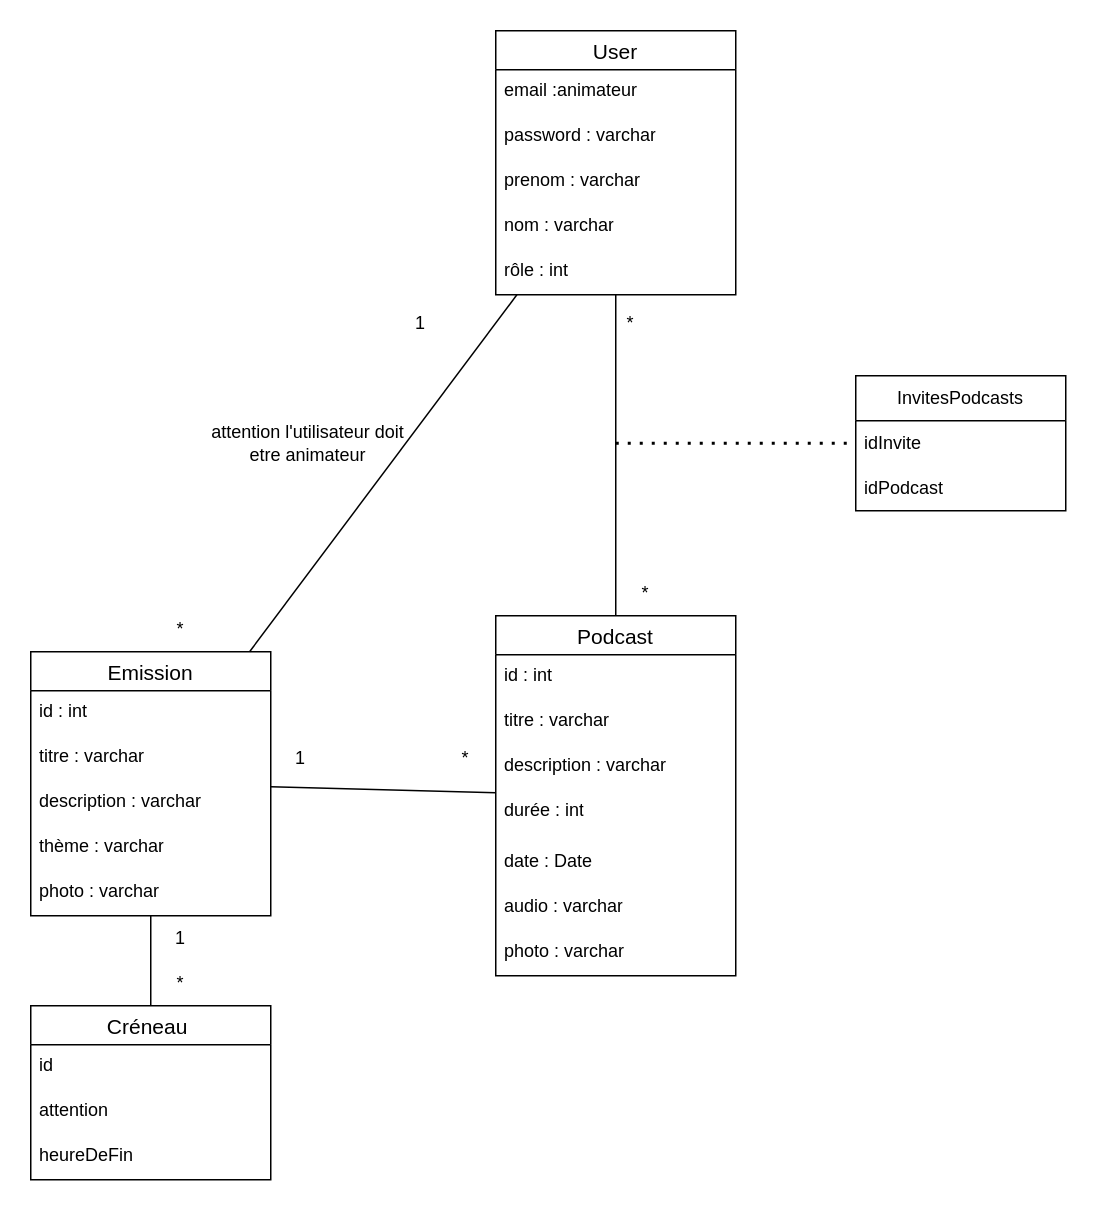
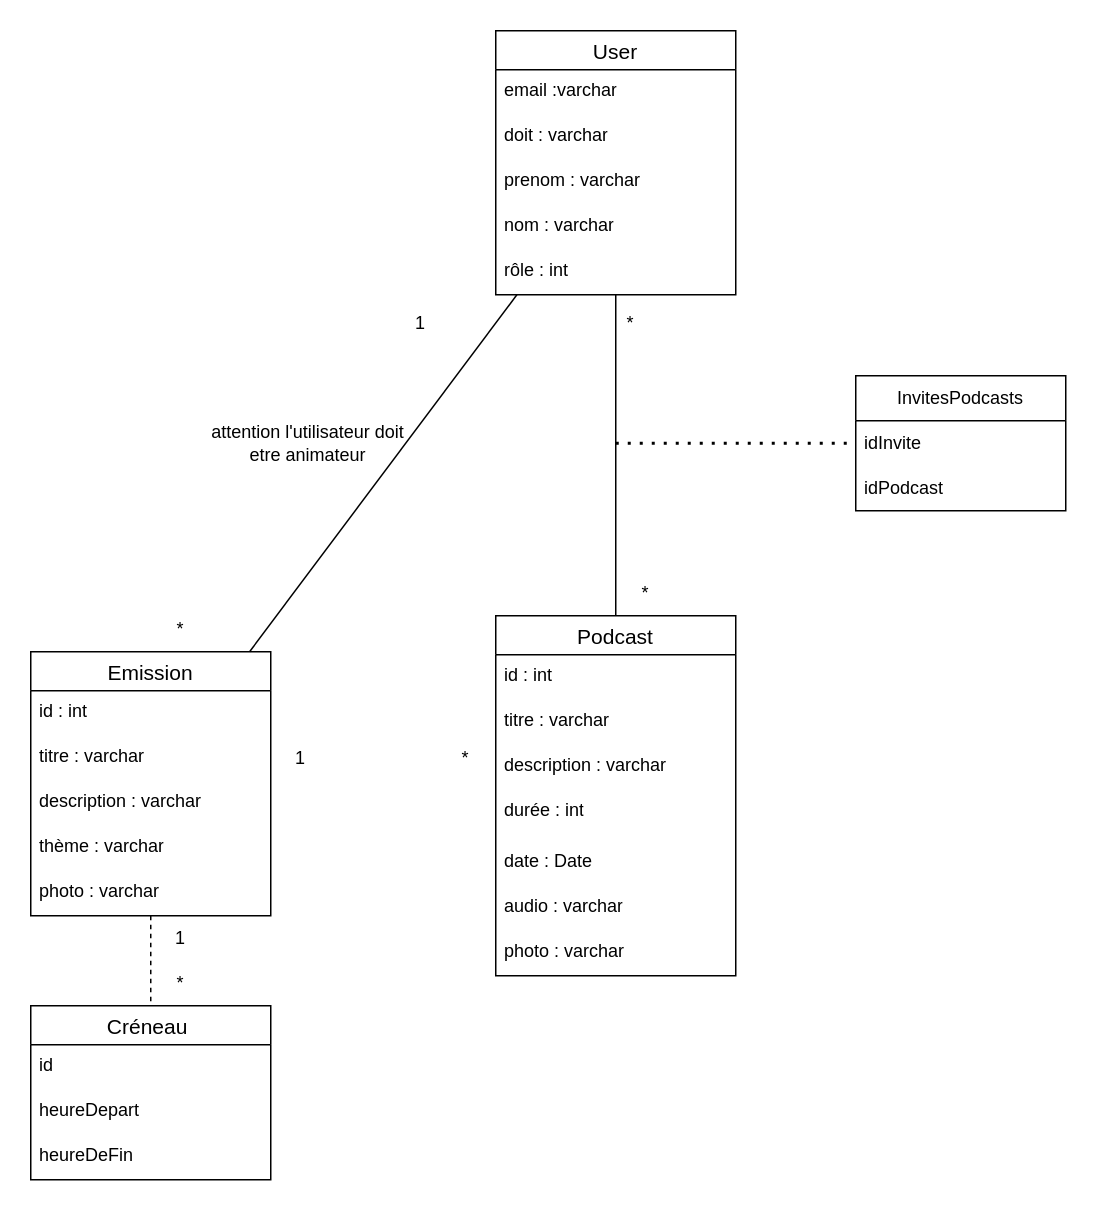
node "email :animateur": label "email :animateur" -> "email :varchar"
node "password : varchar": label "password : varchar" -> "doit : varchar"
edge "Emission" -- "Podcast": removed
edge "Emission" -- "Créneau": style solid -> dashed
node "attention": label "attention" -> "heureDepart"
